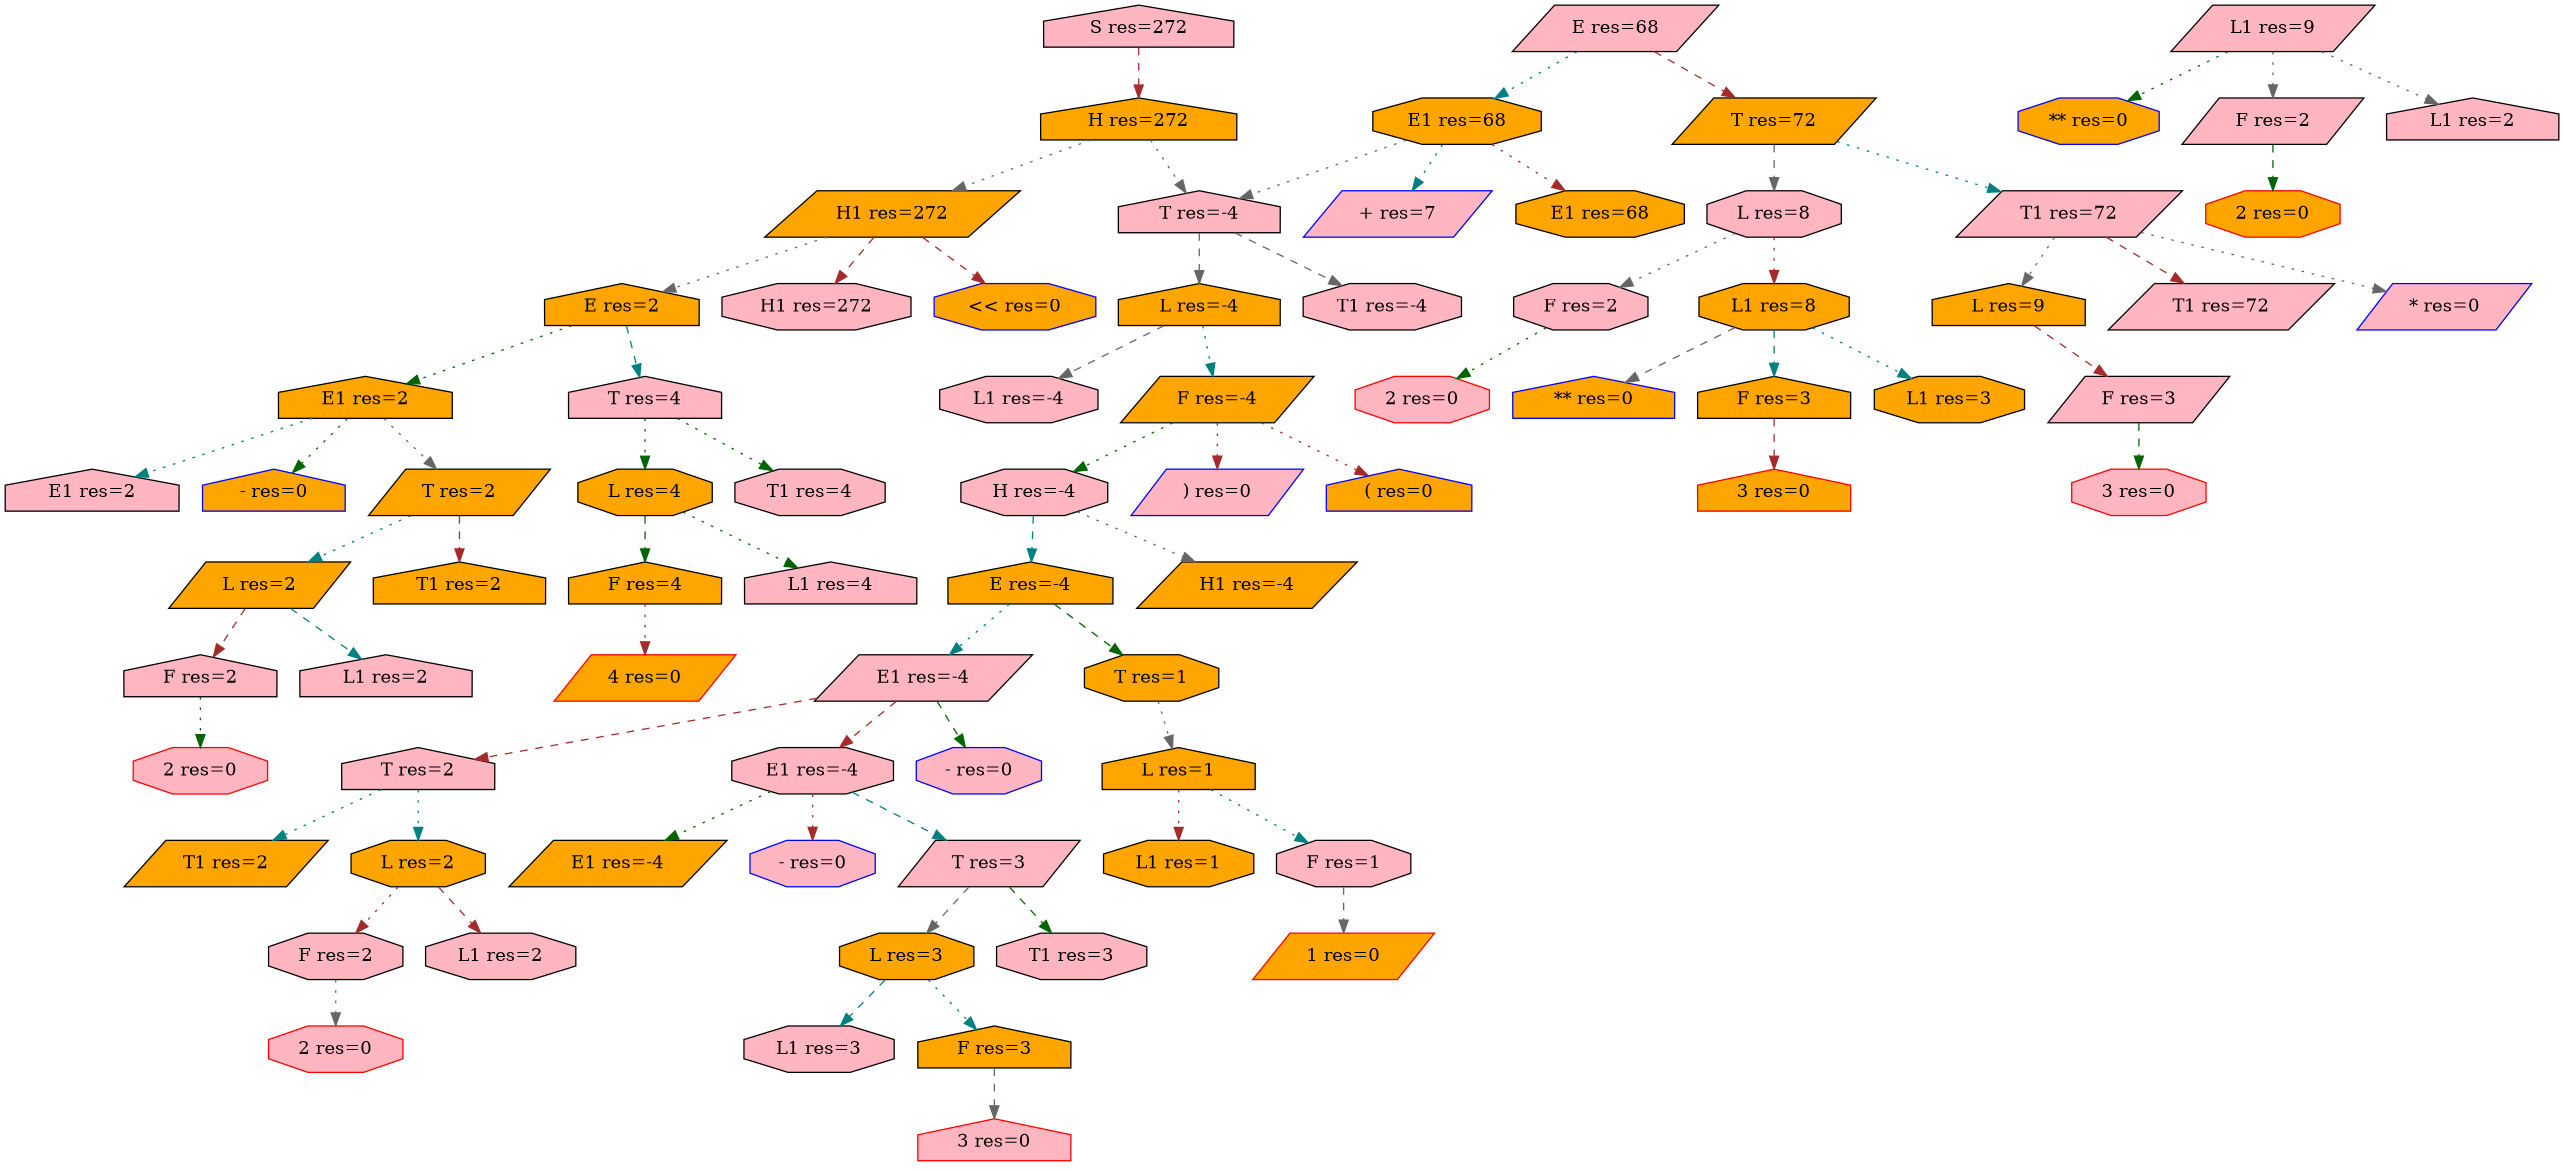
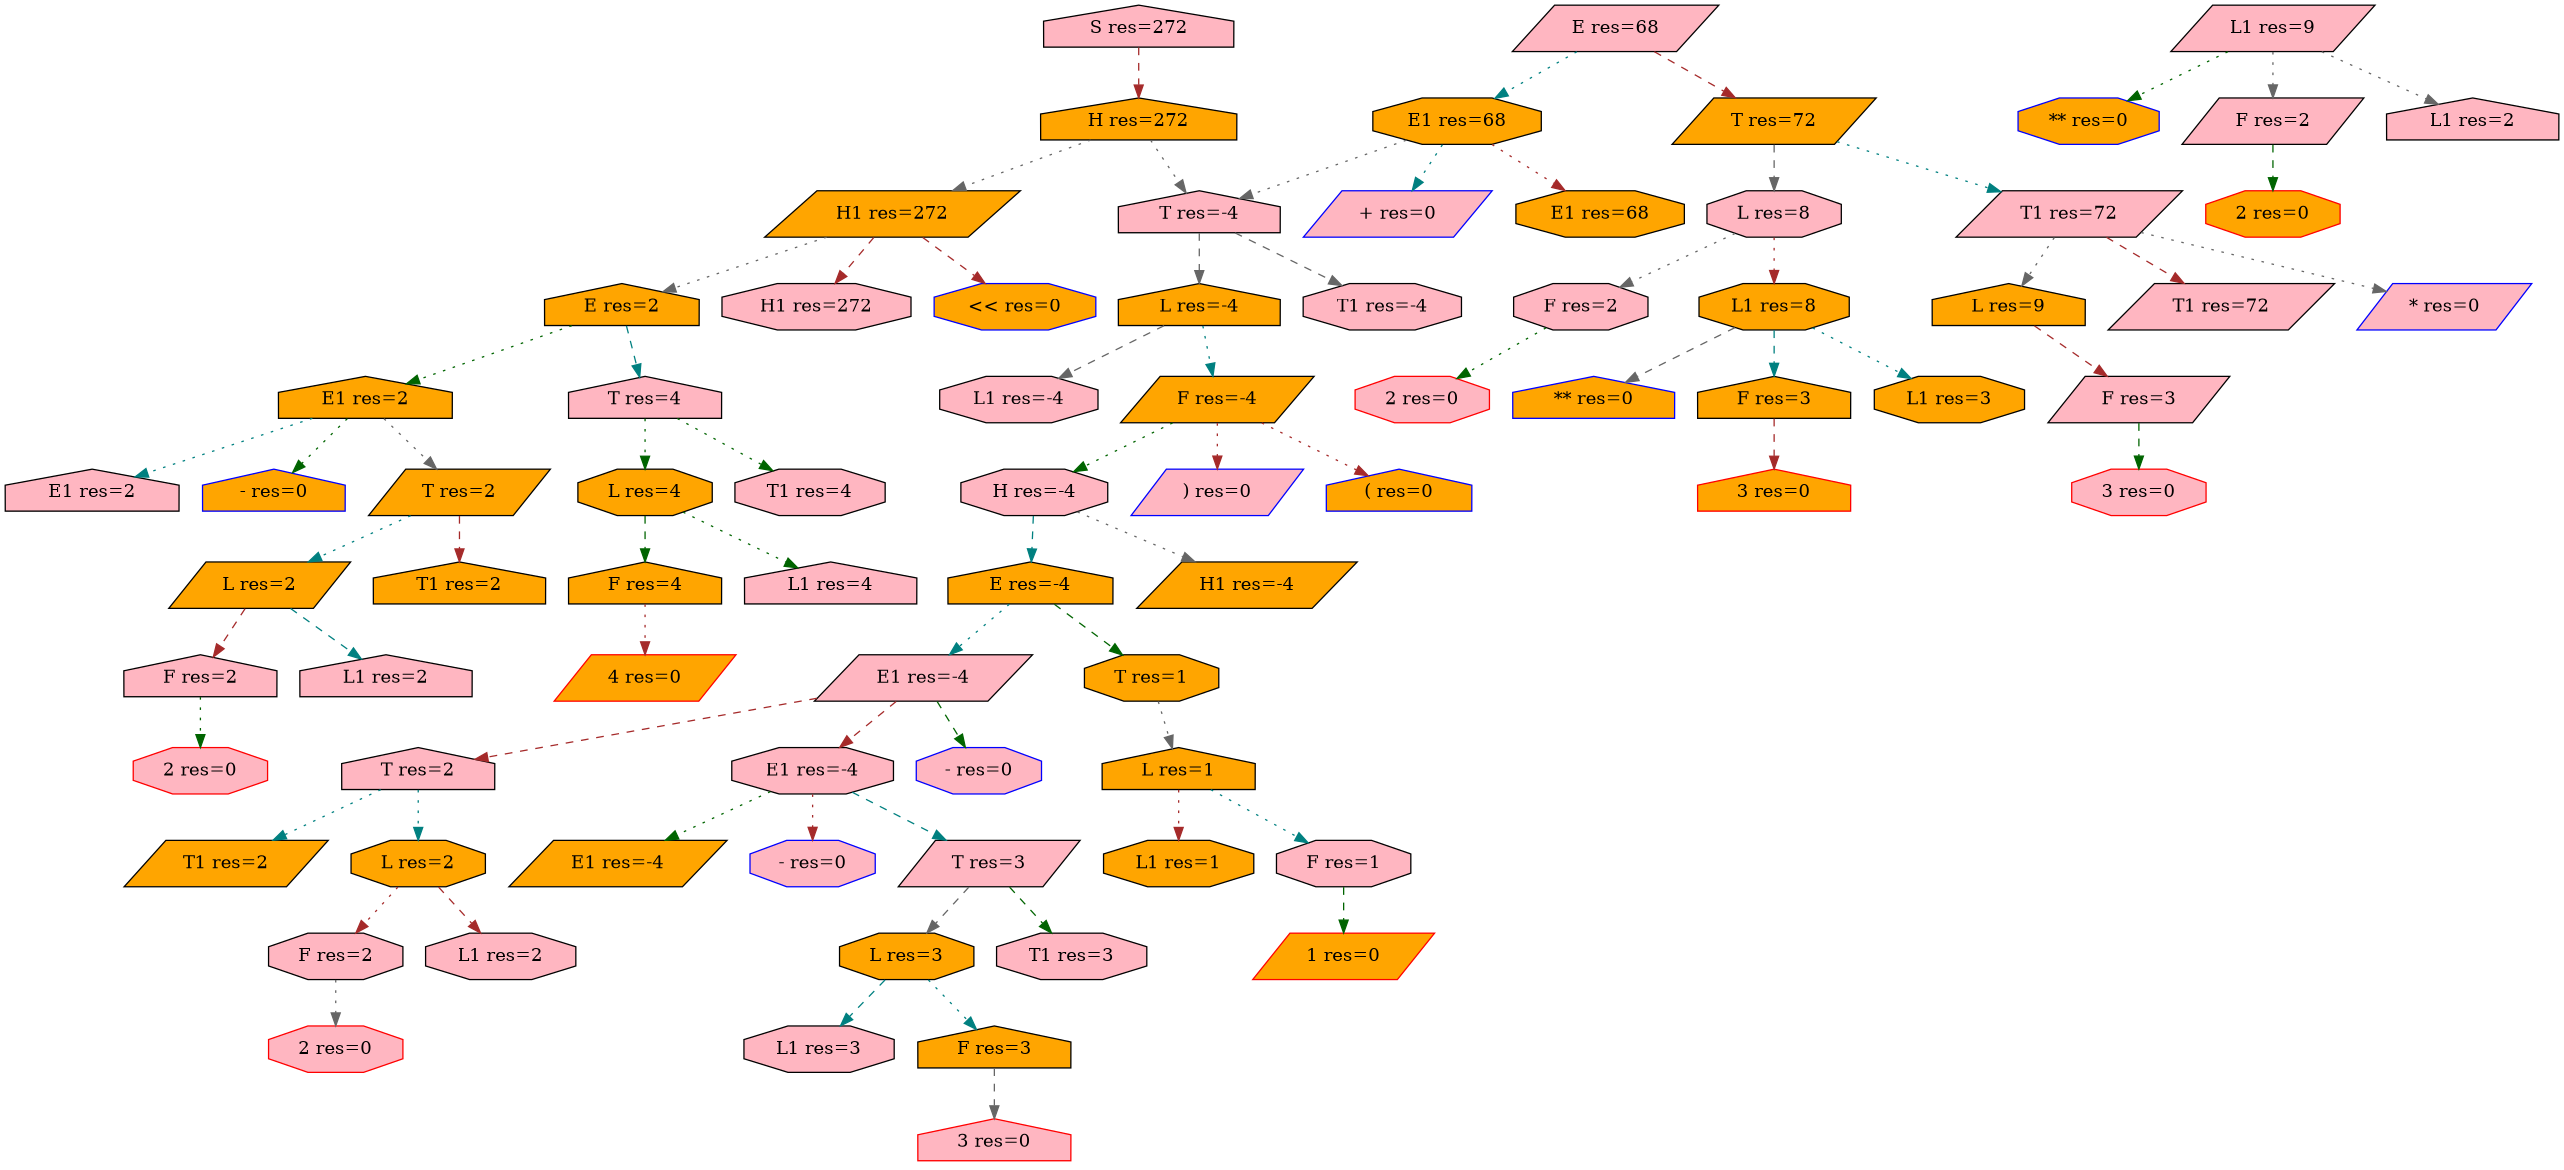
node "+ res=7": label "+ res=7" -> "+ res=0"
edge "F res=1" -> "1 res=0": color gray40 -> darkgreen
